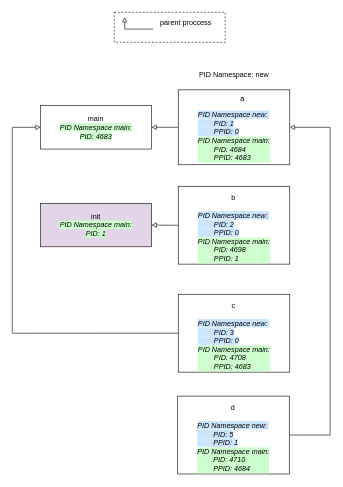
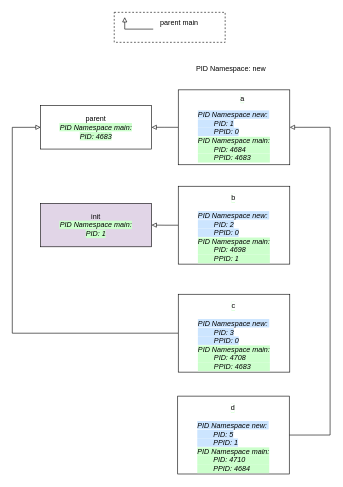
node "parent proccess": label "parent proccess" -> "parent main"
node "PID Namespace: new": moved (234, 75) -> (231, 69)
node "main PID Namespace main: PID: 4683": label "main PID Namespace main: PID: 4683" -> "parent PID Namespace main: PID: 4683"
